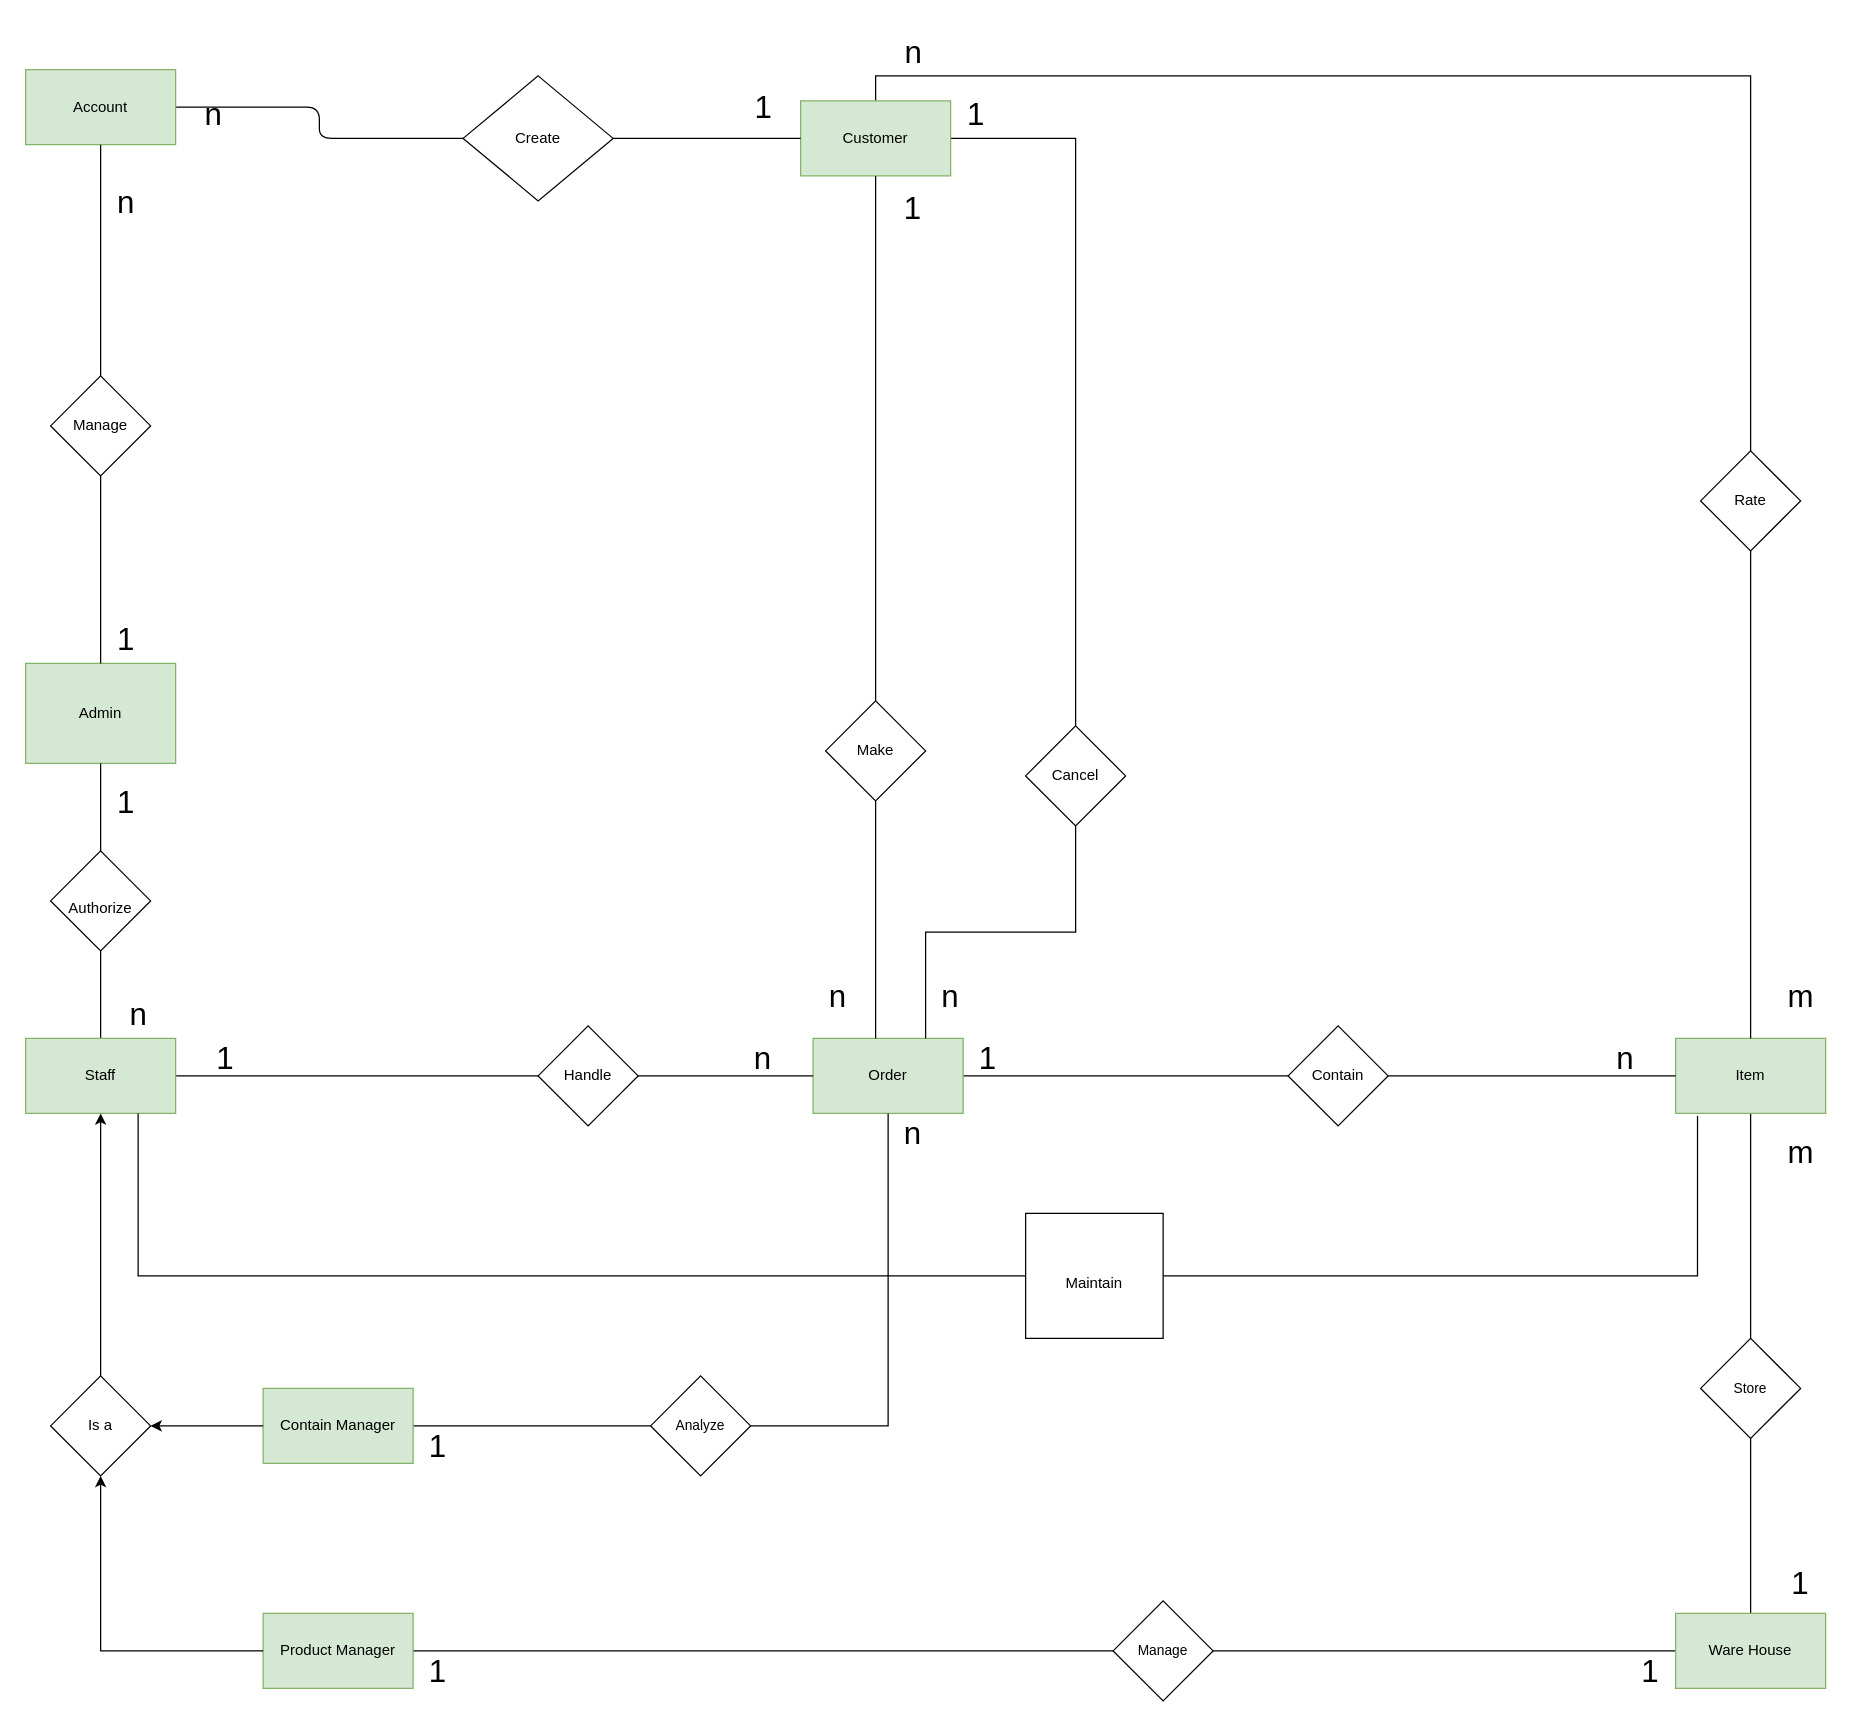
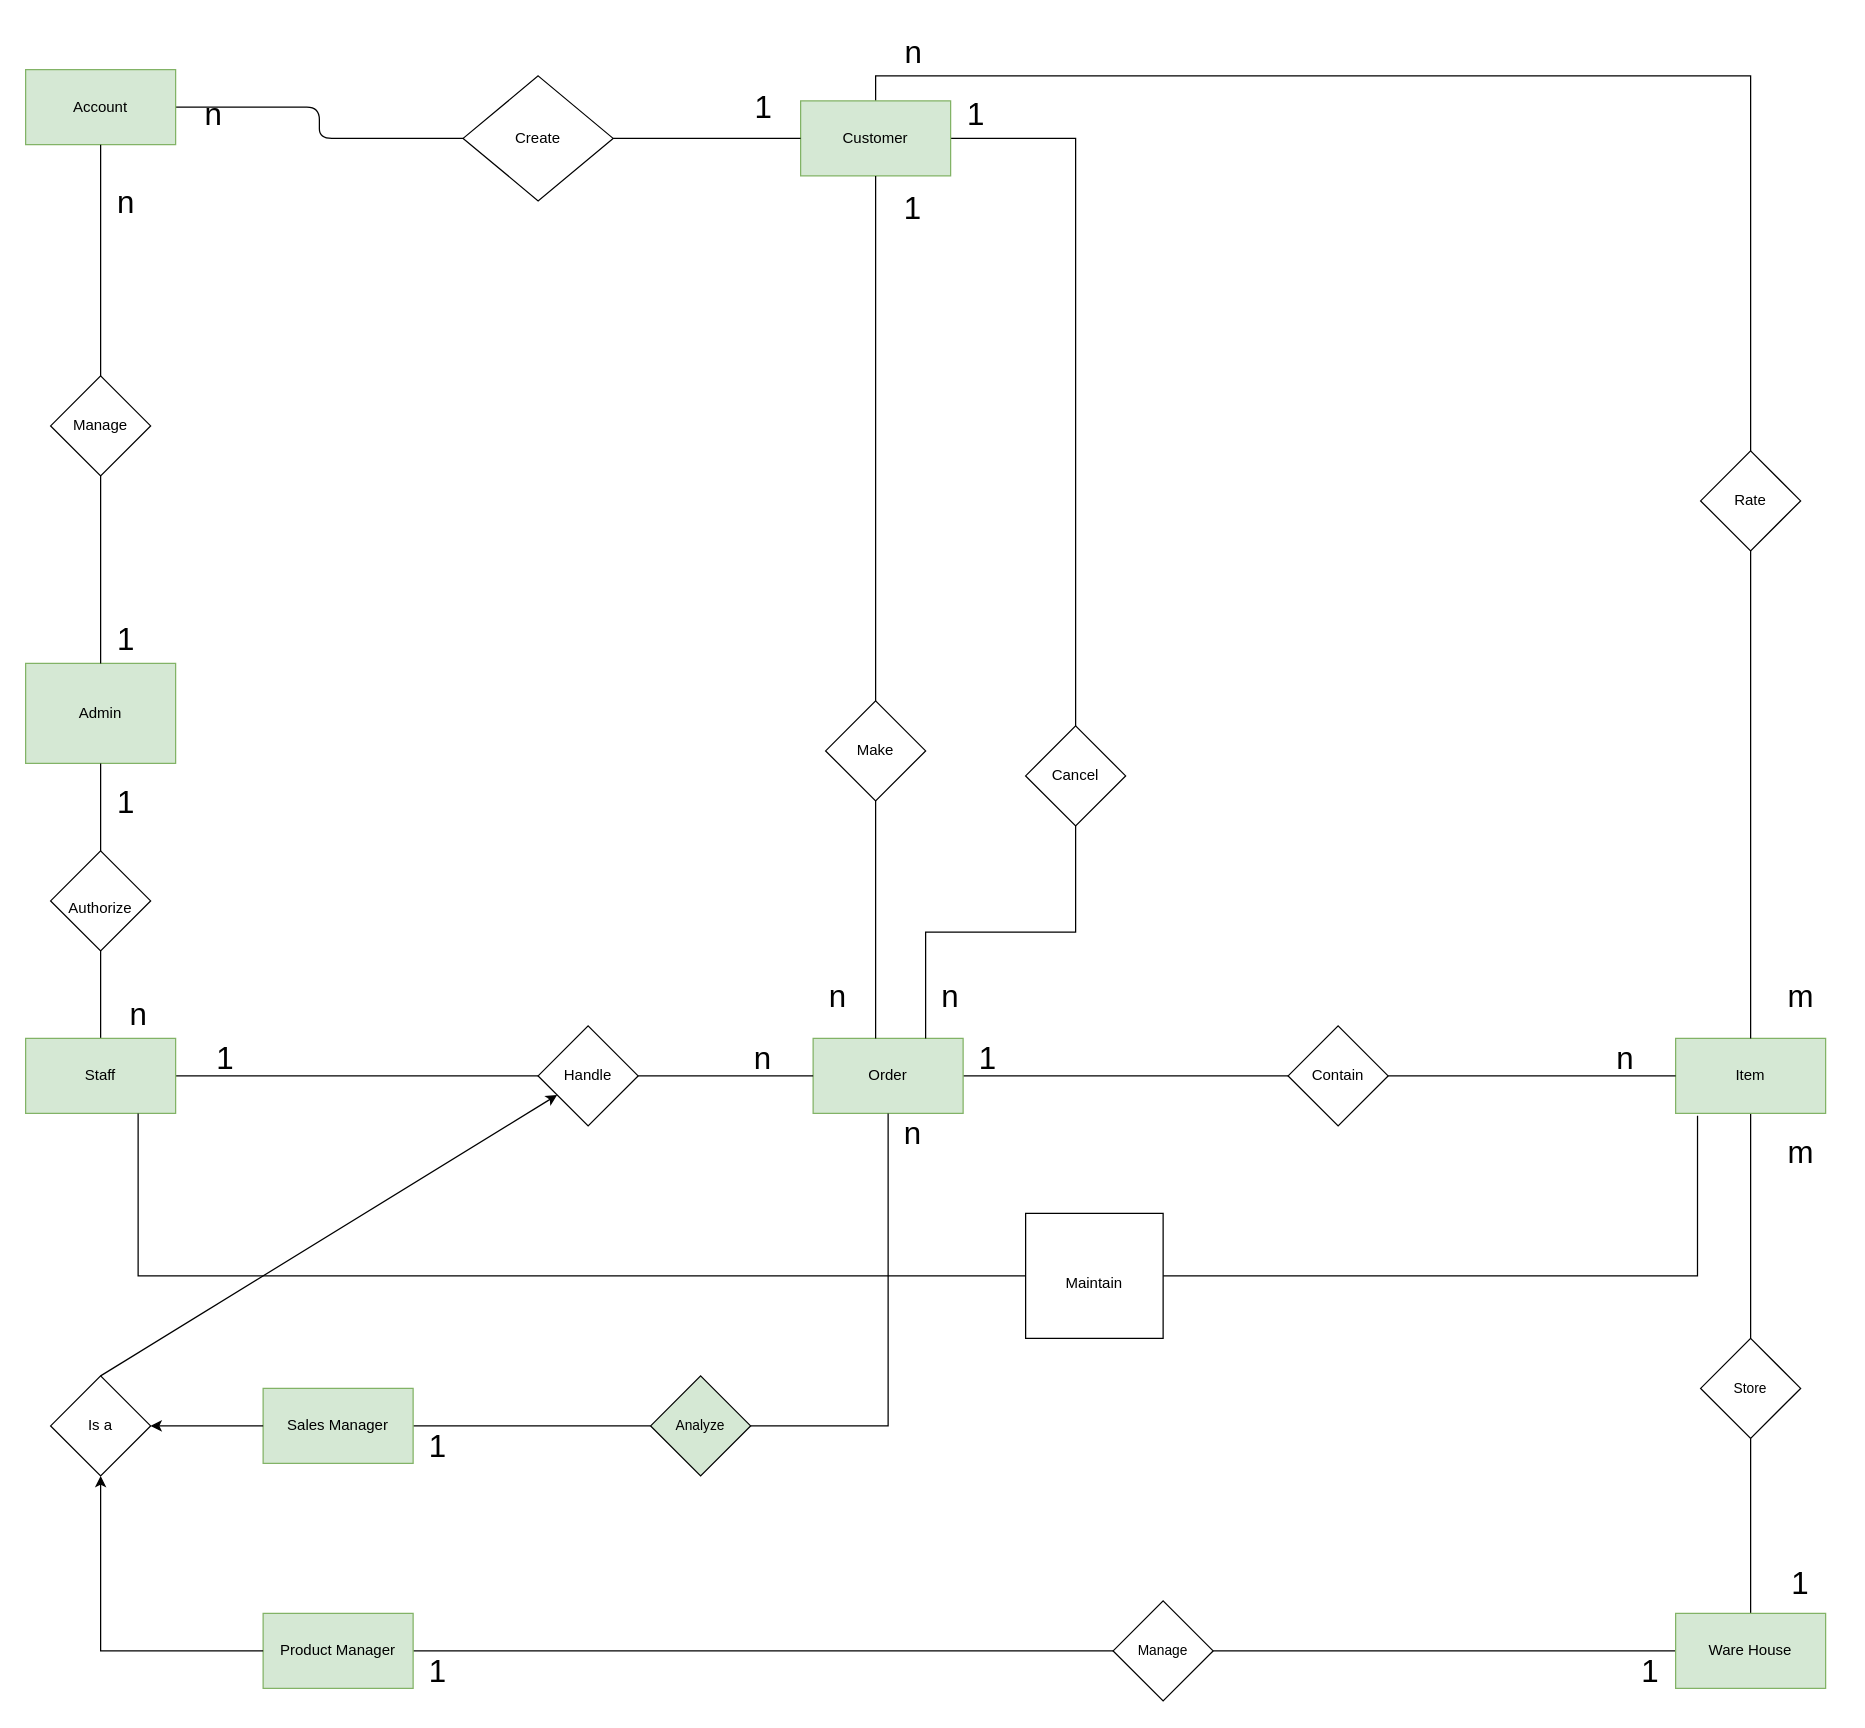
edge "Is a" -> "Staff": now "Is a" -> "Handle"
node "Contain Manager": label "Contain Manager" -> "Sales Manager"
node "Analyze": fillcolor #ffffff -> #d5e8d4
